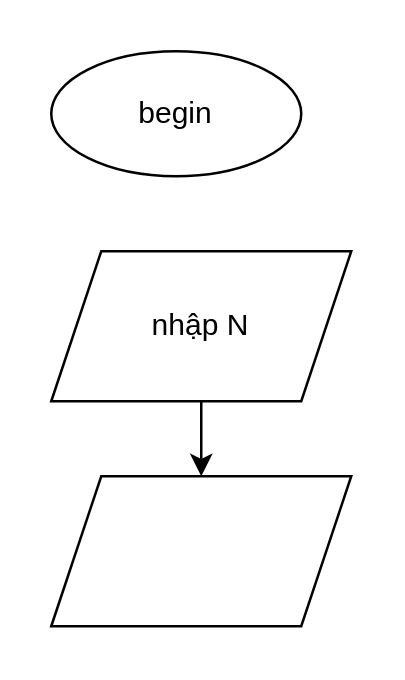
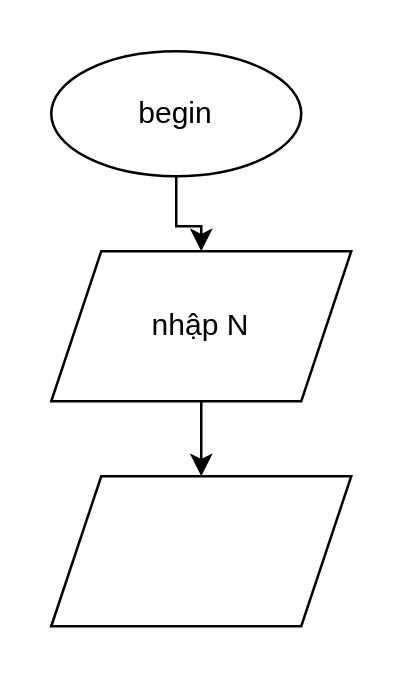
edge "begin" -> "nhập N": added
